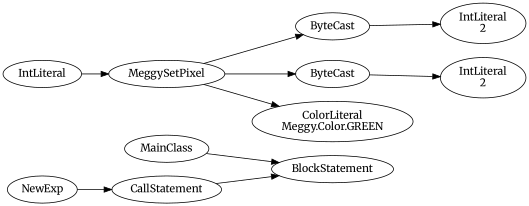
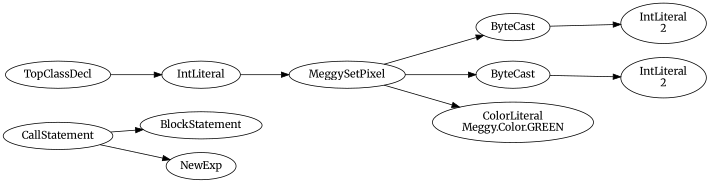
node "TopClassDecl": added
node "MainClass": removed
edge "NewExp" -> "CallStatement": reversed
